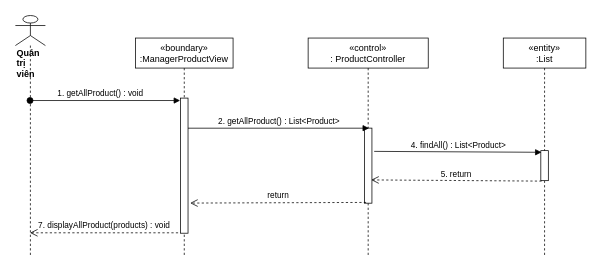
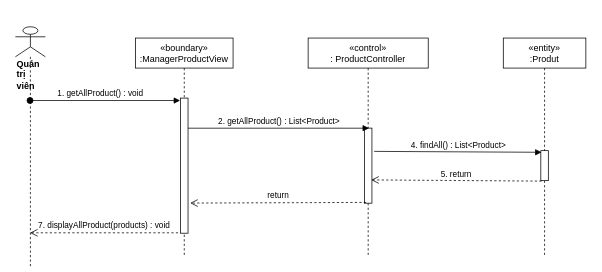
node "«entity» :List": label "«entity» :List" -> "«entity» :Produt"
node "Quản trị viên": moved (30, 135) -> (30, 147)
